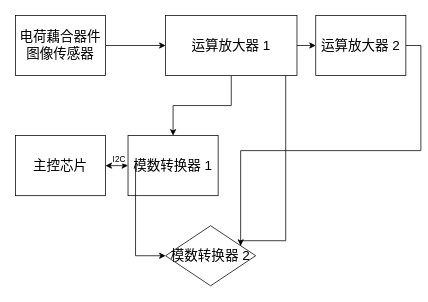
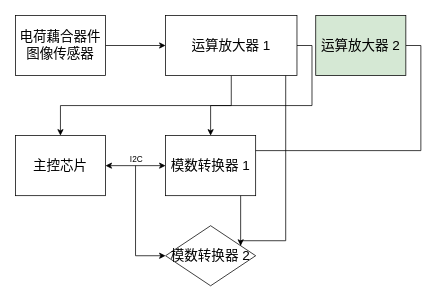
edge "运算放大器 1" -> "运算放大器 2": now "运算放大器 1" -> "主控芯片"
node "运算放大器 2": fillcolor #ffffff -> #d5e8d4
node "模数转换器 1": moved (173, 165) -> (210, 165)
